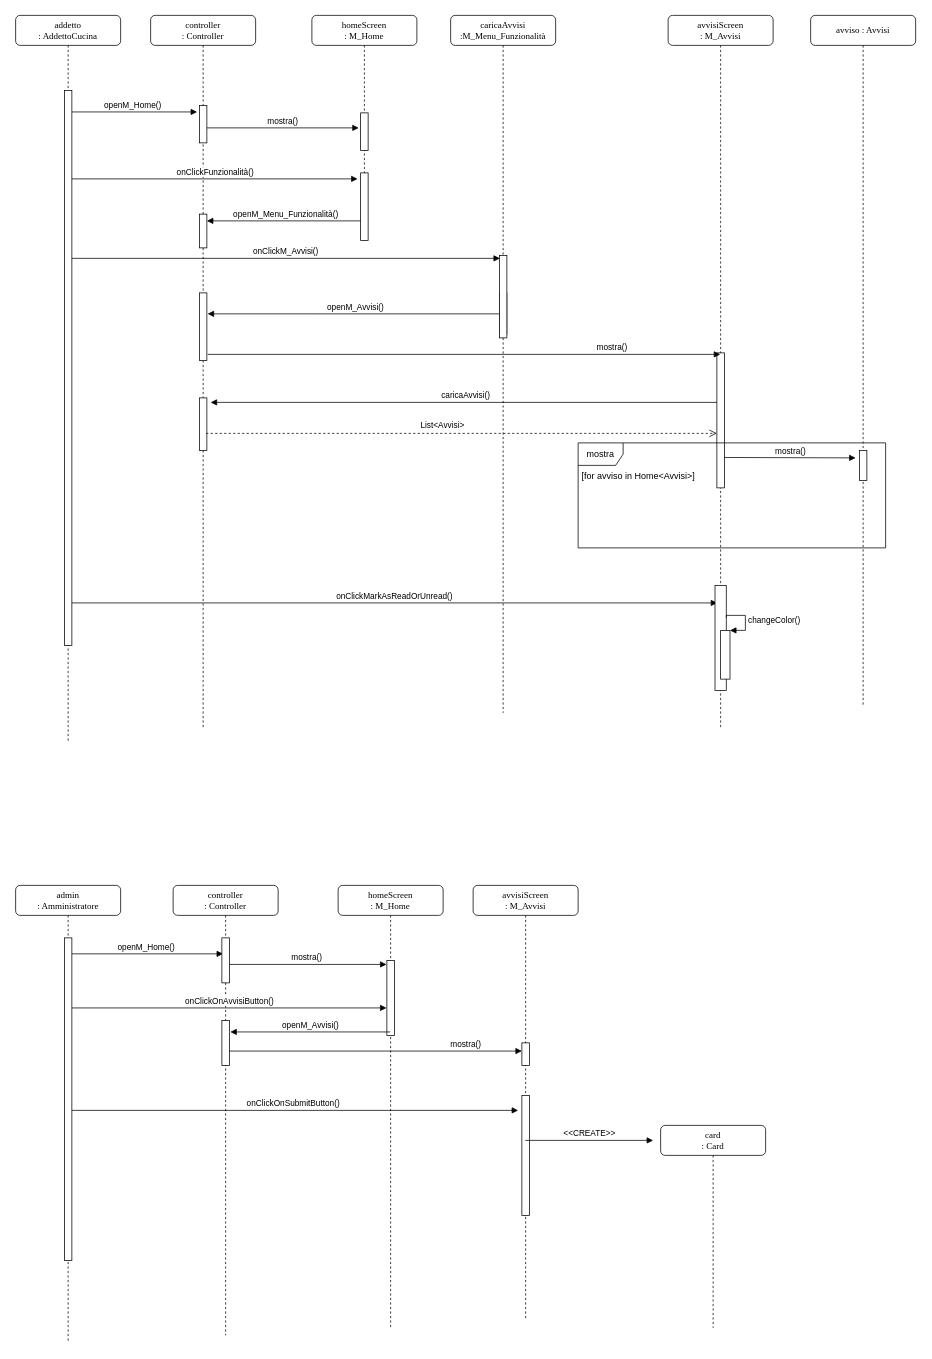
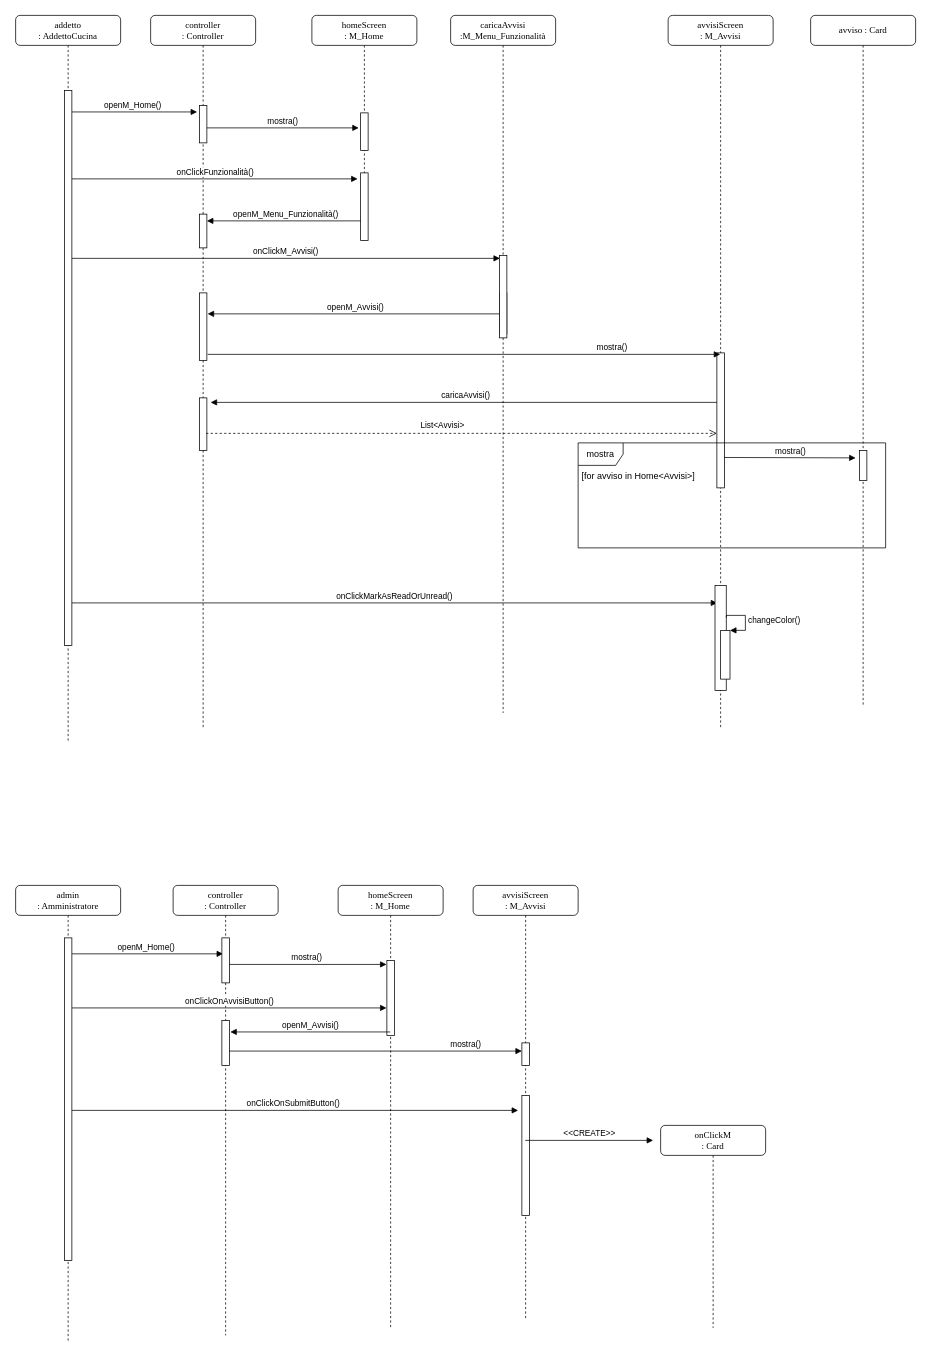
node "avviso : Avvisi": label "avviso : Avvisi" -> "avviso : Card"
node "card : Card": label "card : Card" -> "onClickM : Card"
